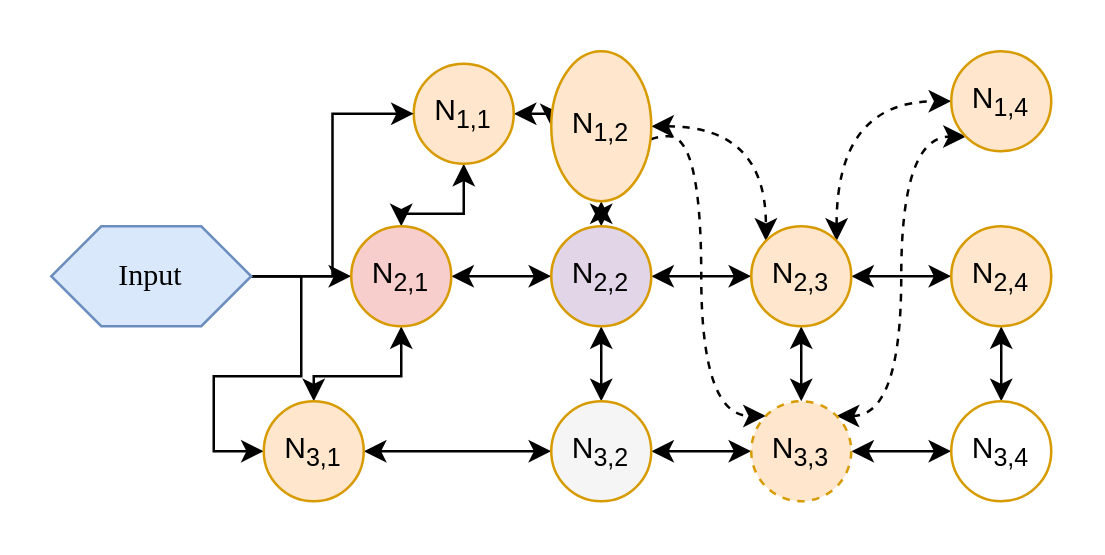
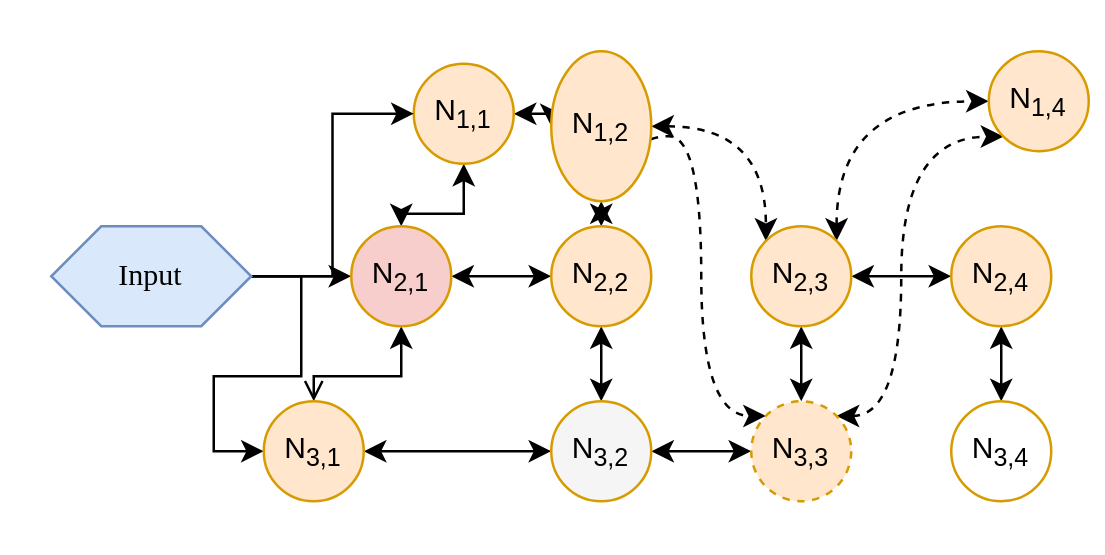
node "N1,4": moved (1001, 101) -> (1039, 101)
node "N2,2": fillcolor #e1d5e7 -> #ffe6cc
edge "N2,2" -- "N2,3": removed
edge "N2,1" -- "N3,1": arrowhead classic -> open
edge "N3,3" -- "N3,4": removed
